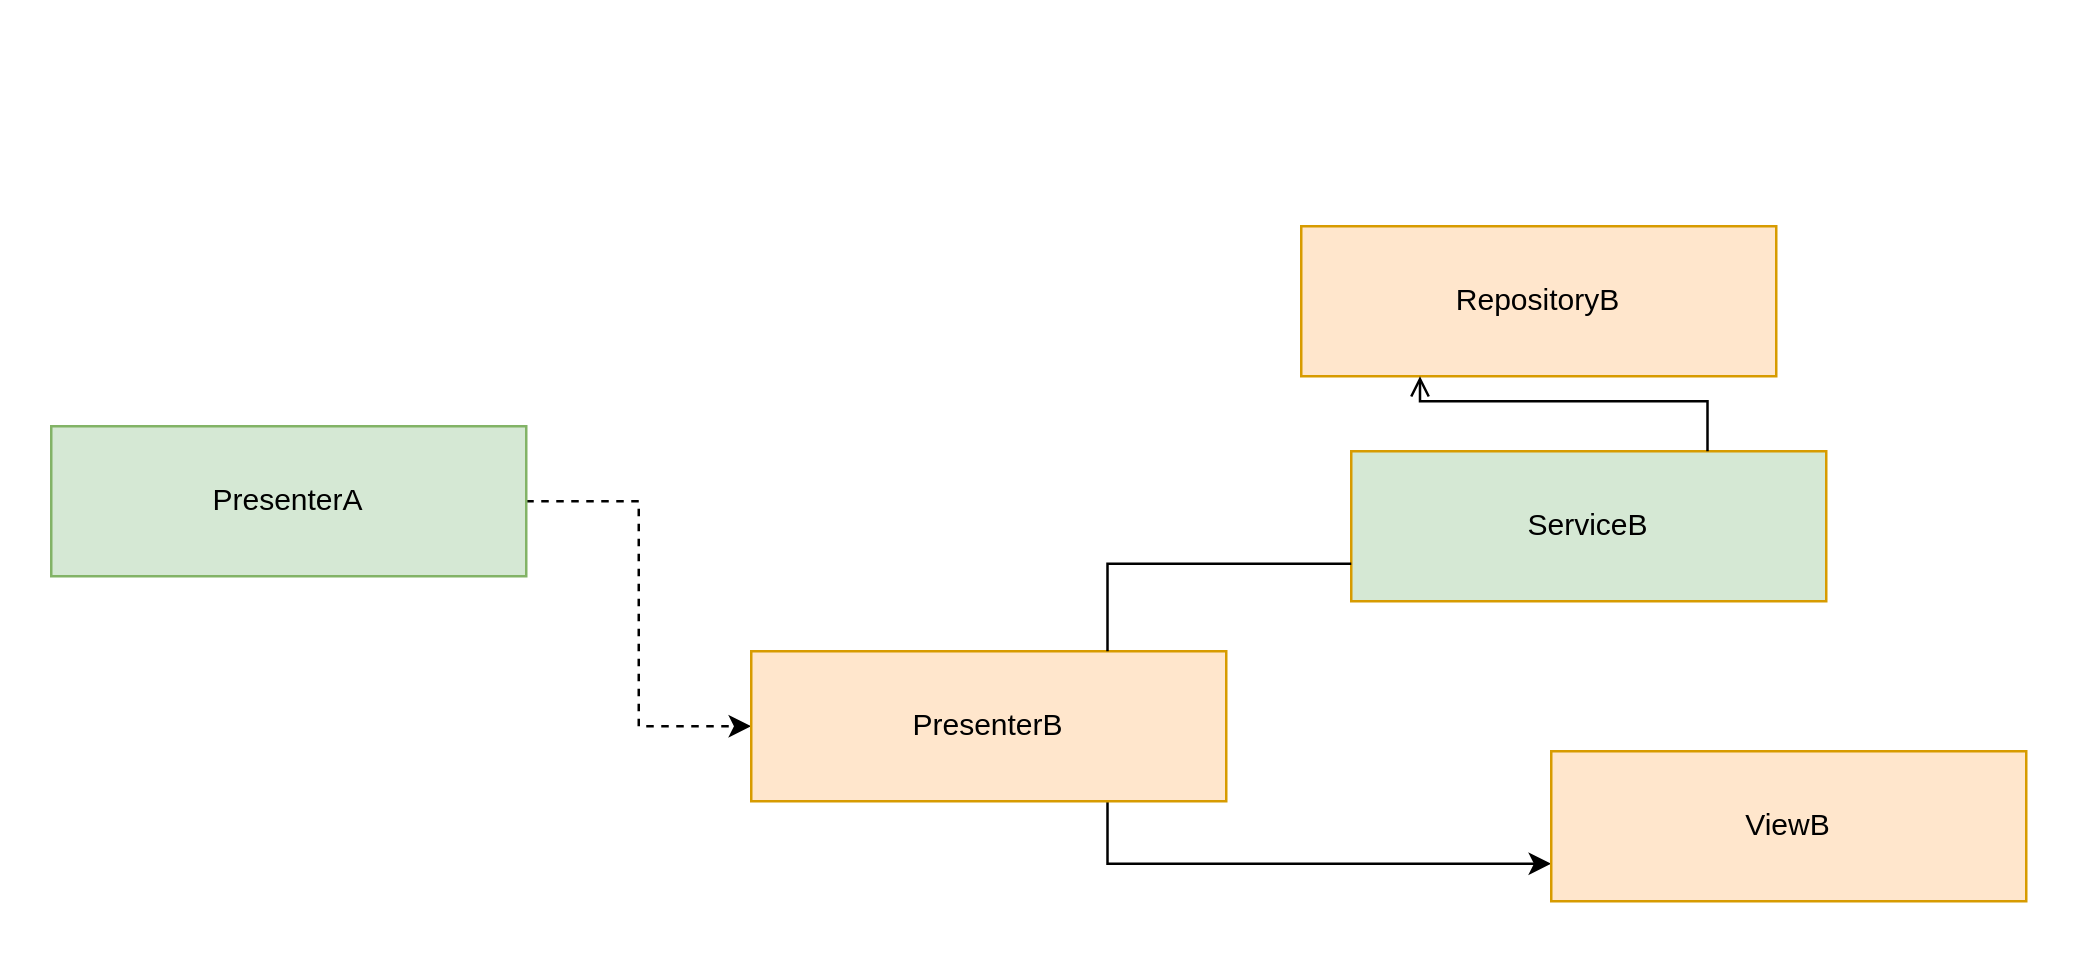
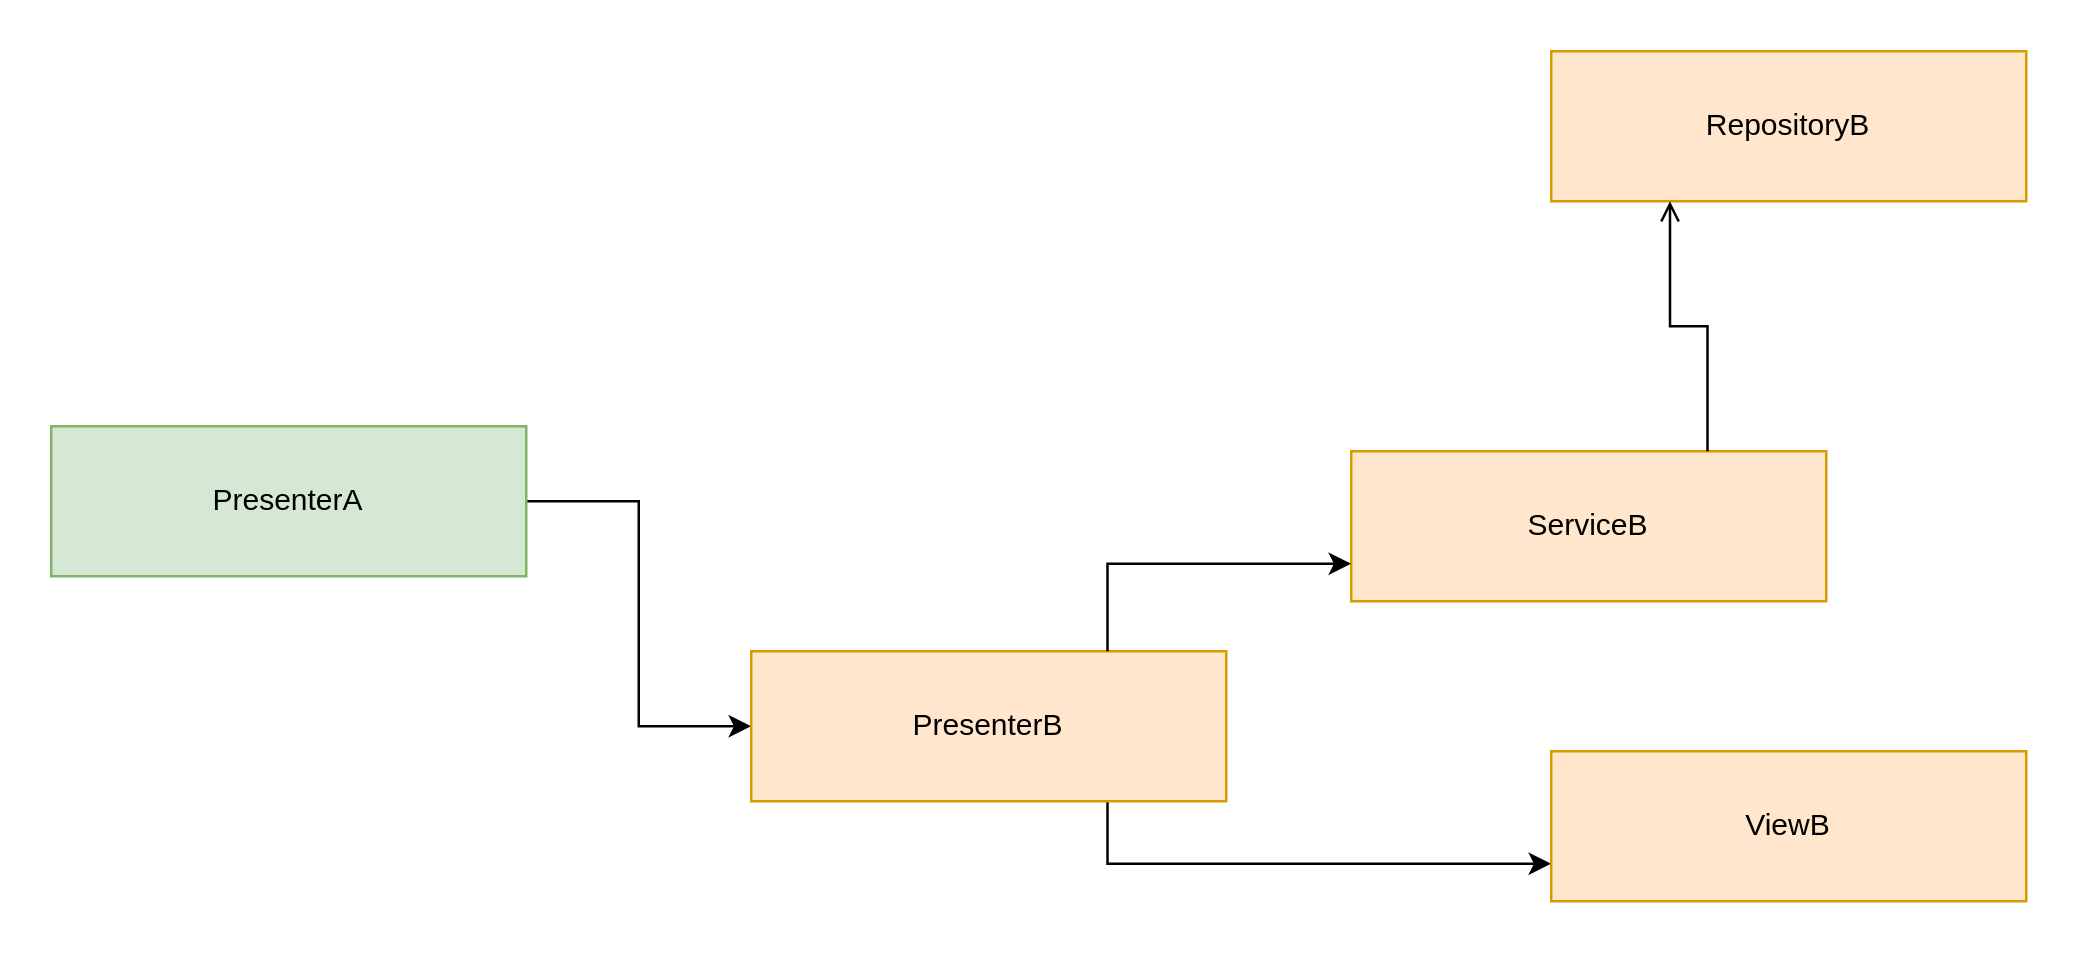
node "RepositoryB": moved (1539, 301) -> (1789, 126)
node "ServiceB": fillcolor #d5e8d4 -> #ffe6cc
edge "ServiceB" -- "PresenterB": arrowhead none -> classic
edge "PresenterA" -> "PresenterB": style dashed -> solid
